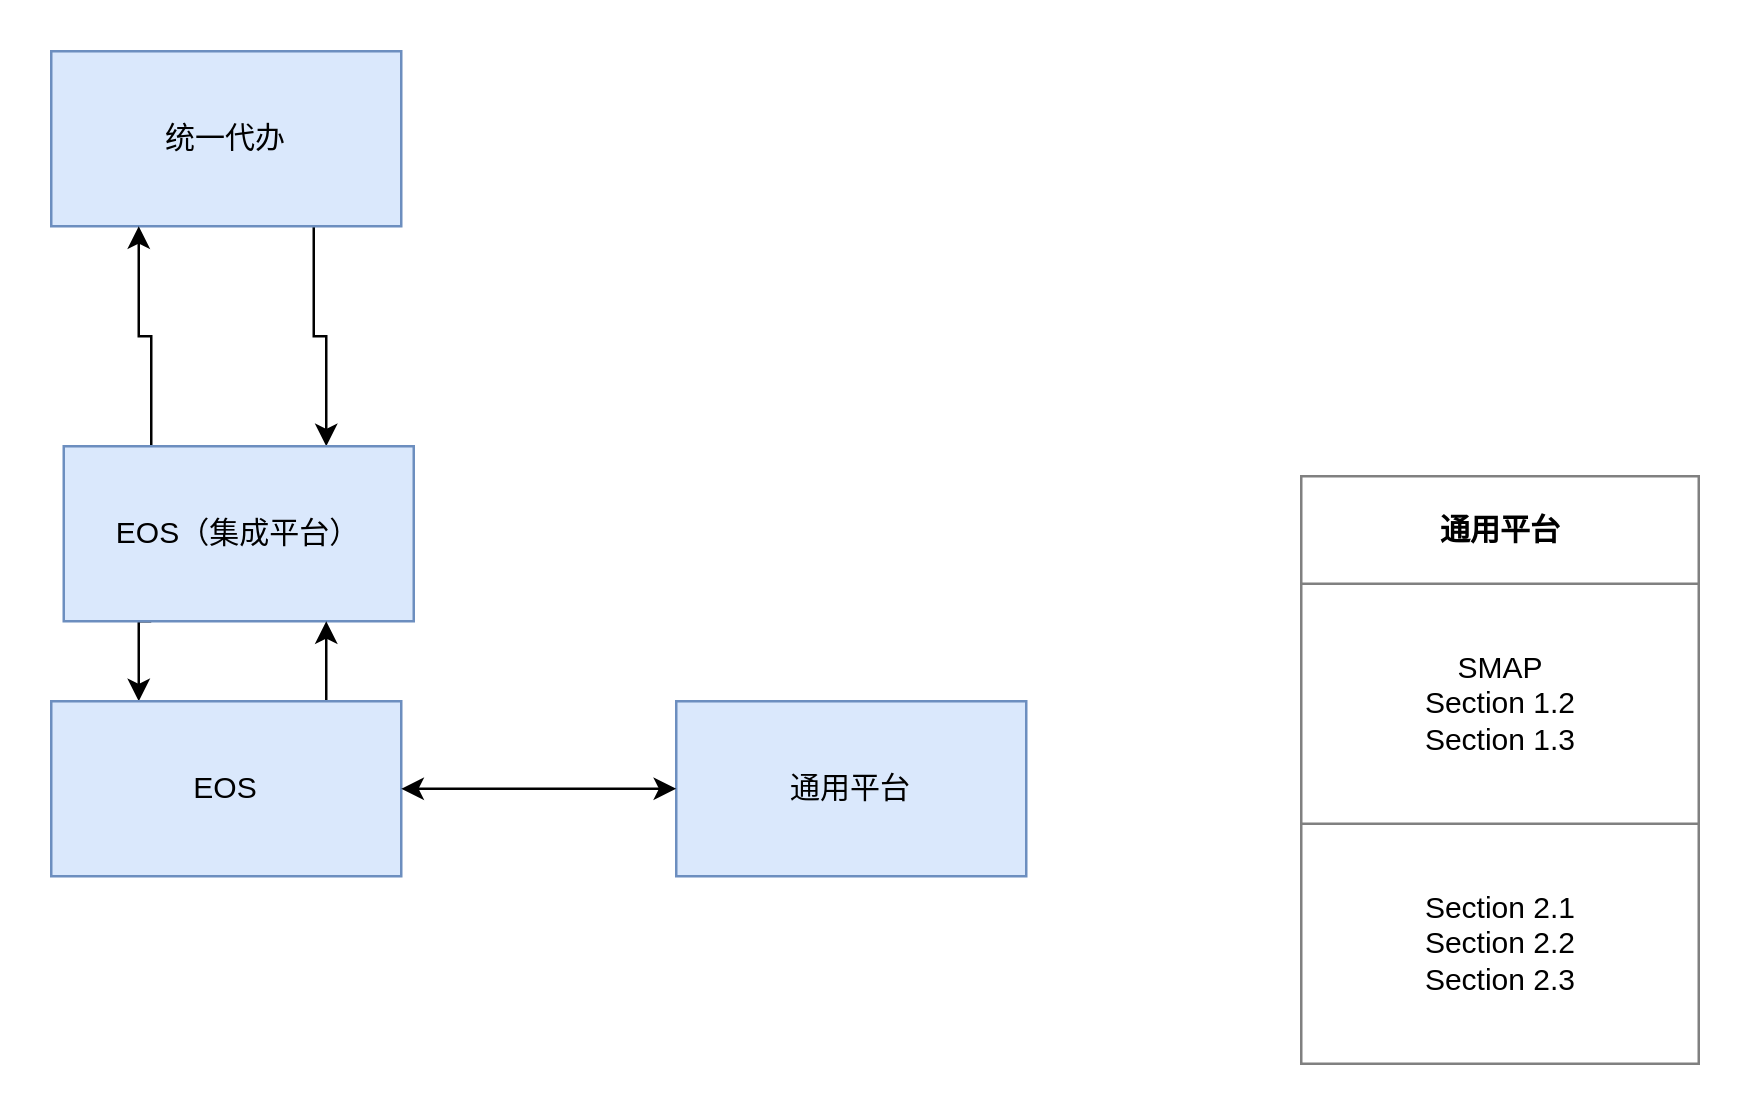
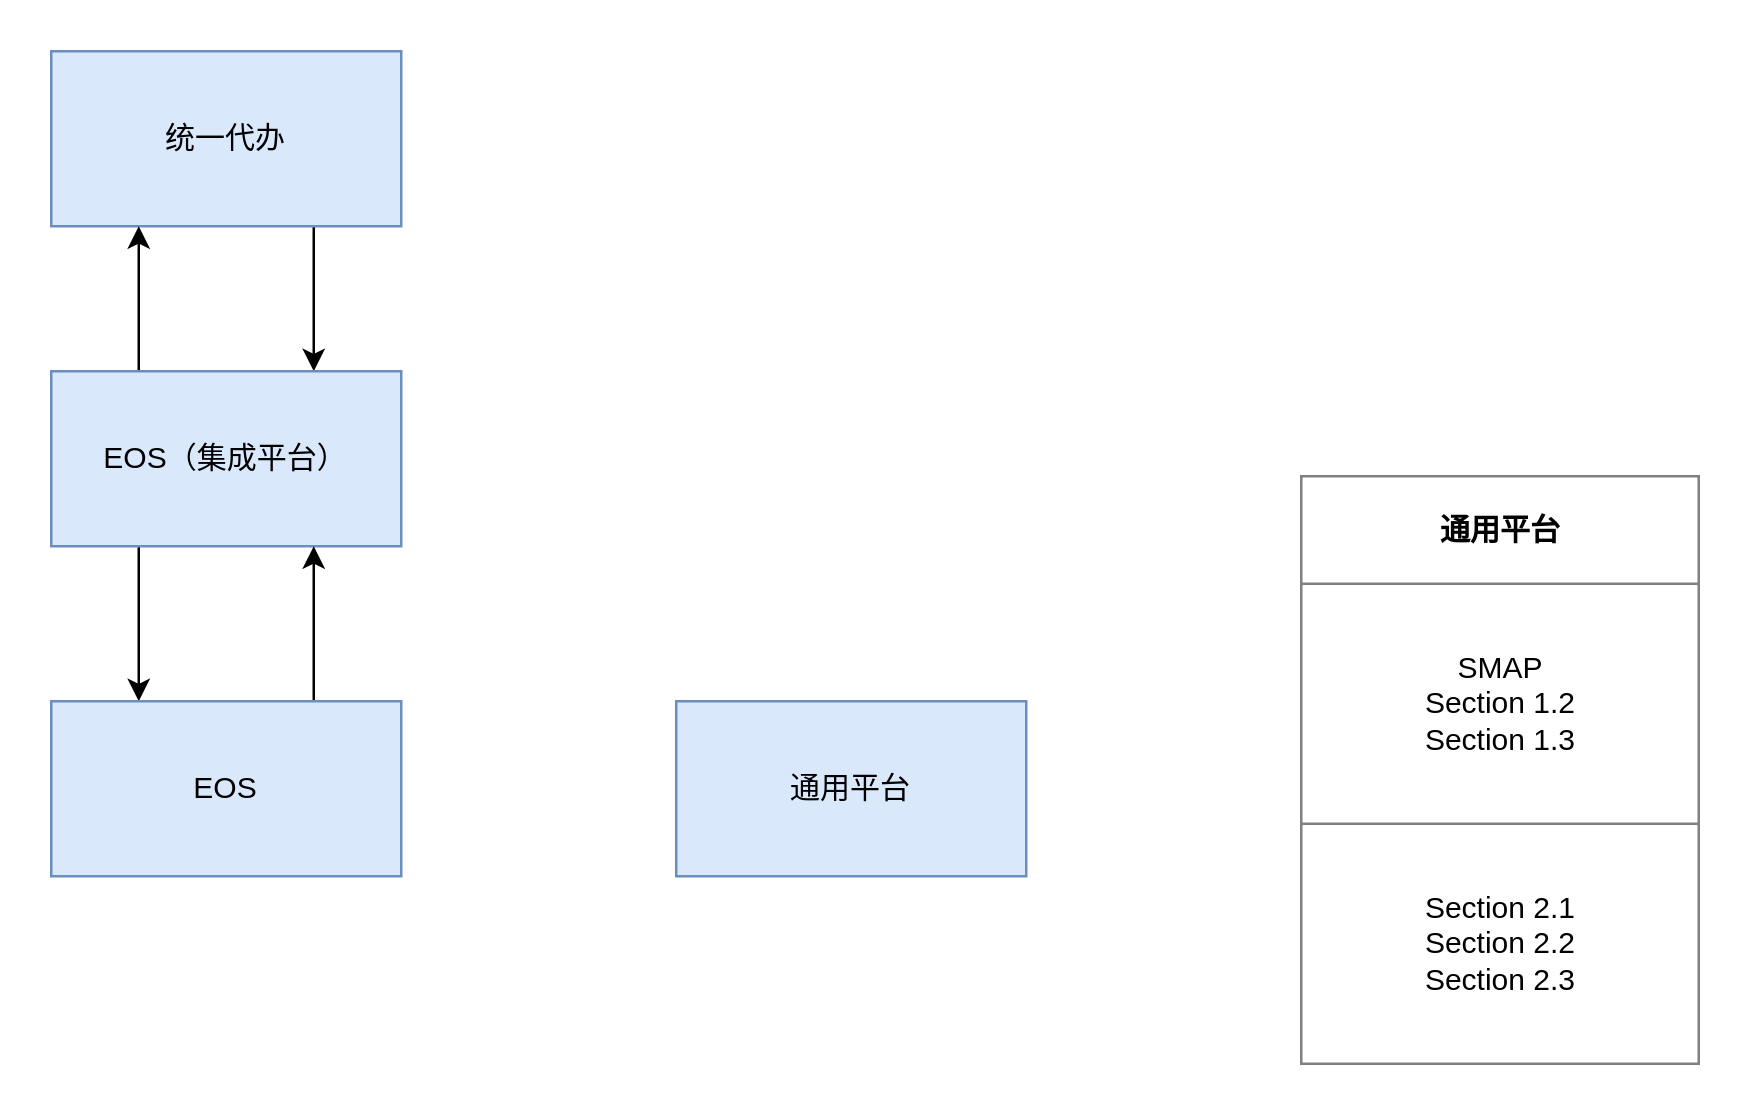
node "EOS（集成平台）": moved (239, 534) -> (226, 459)
edge "EOS" -- "通用平台": removed
